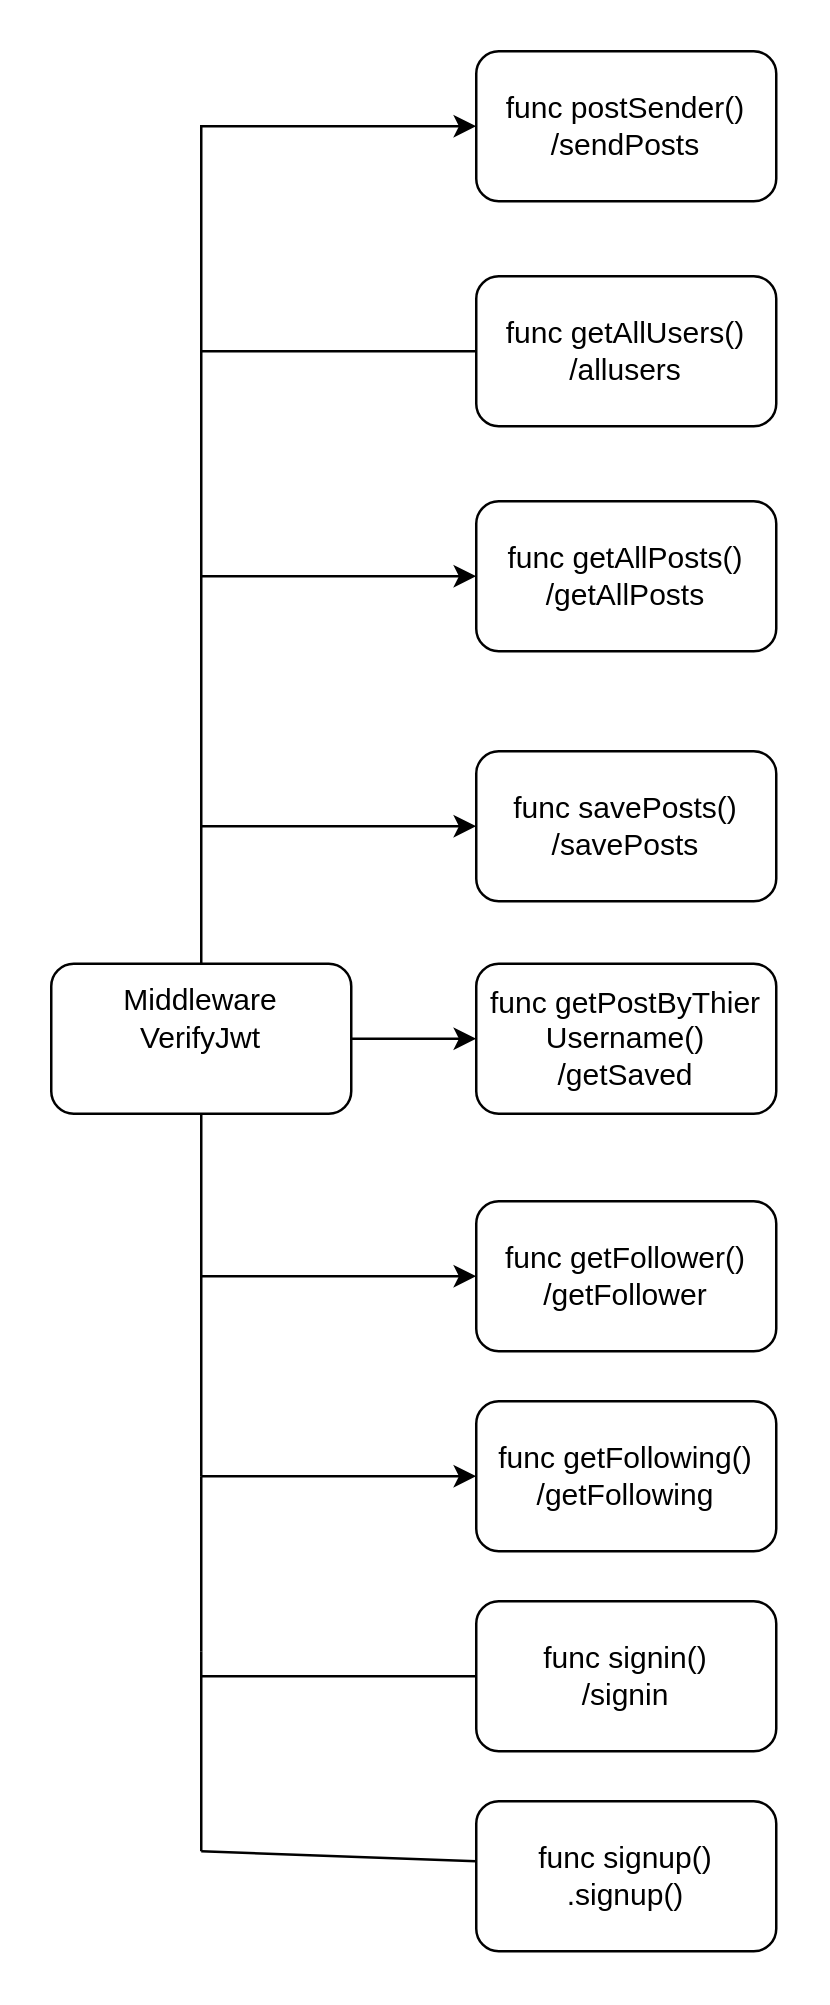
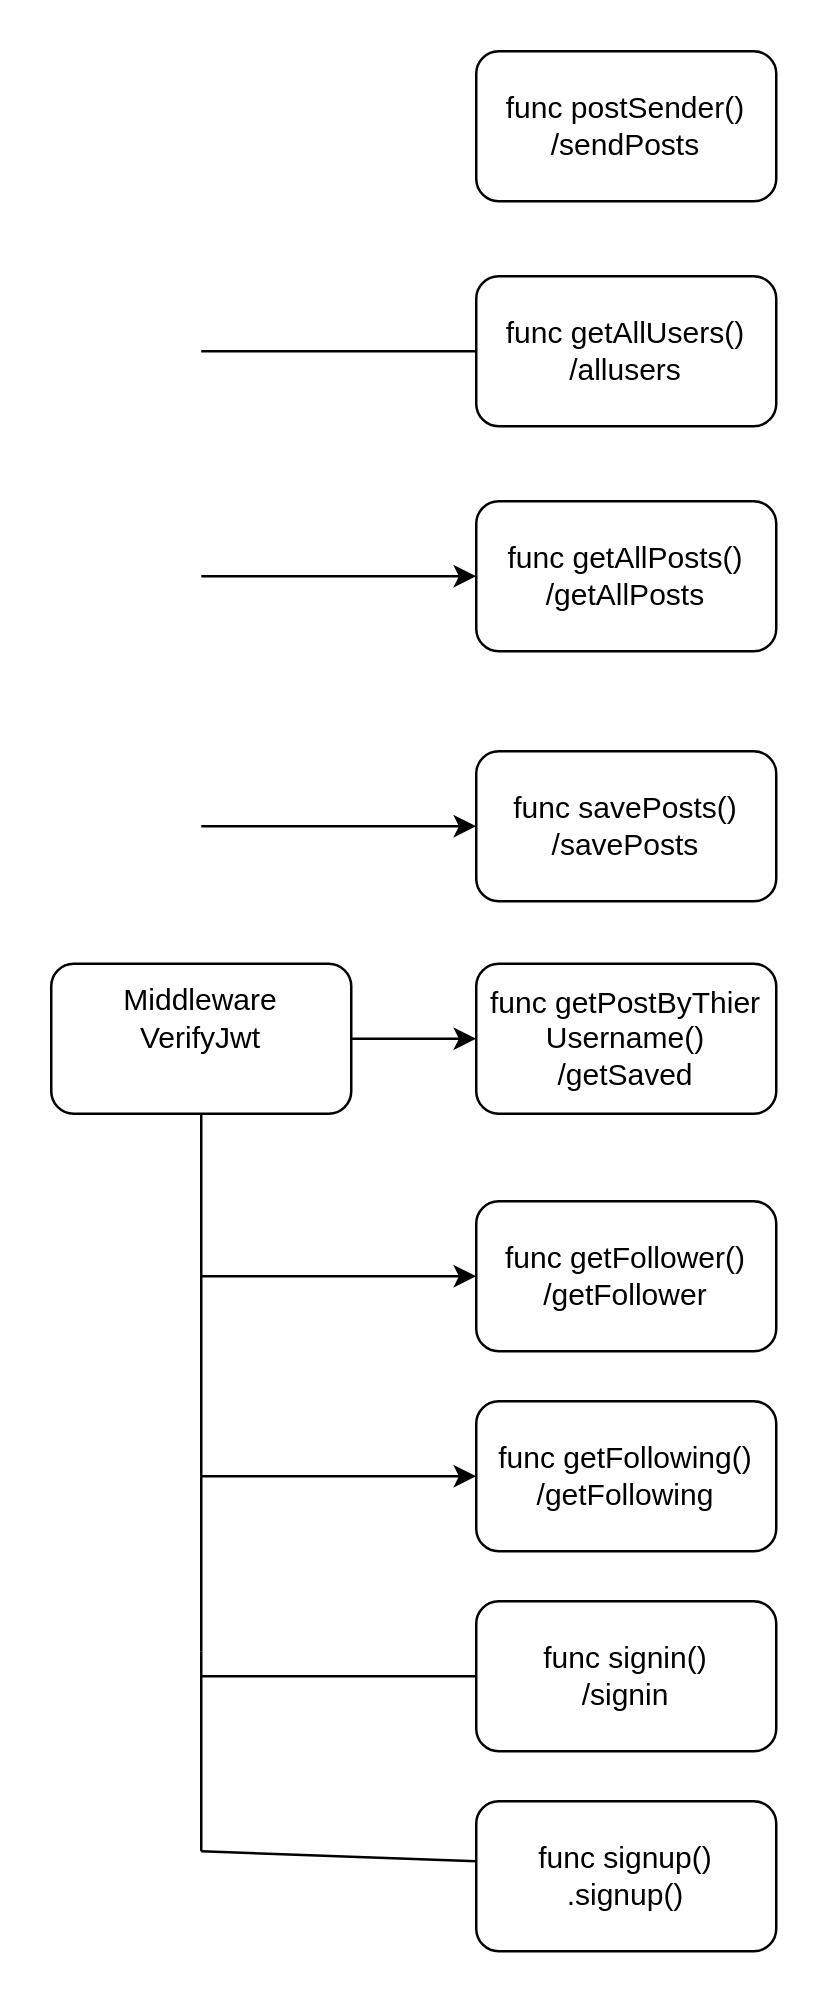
edge "Middleware" -> "func postSender() /sendPosts": removed
